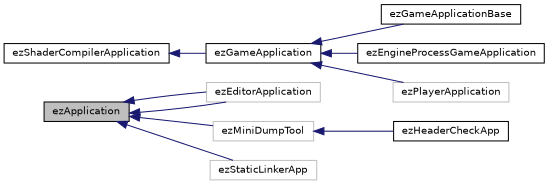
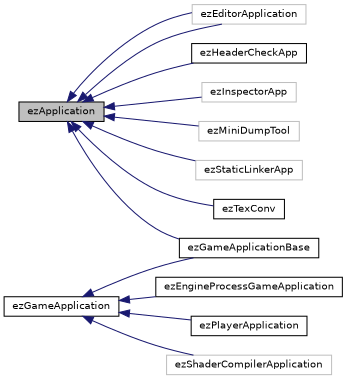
node "ezShaderCompilerApplication": color black -> grey75
edge "ezGameApplication" -> "ezShaderCompilerApplication": reversed
node "ezInspectorApp": added
node "ezPlayerApplication": color grey75 -> black
edge "ezHeaderCheckApp" -> "ezMiniDumpTool": now "ezHeaderCheckApp" -> "ezApplication"
edge "ezGameApplicationBase" -> "ezApplication": added
node "ezTexConv": added
